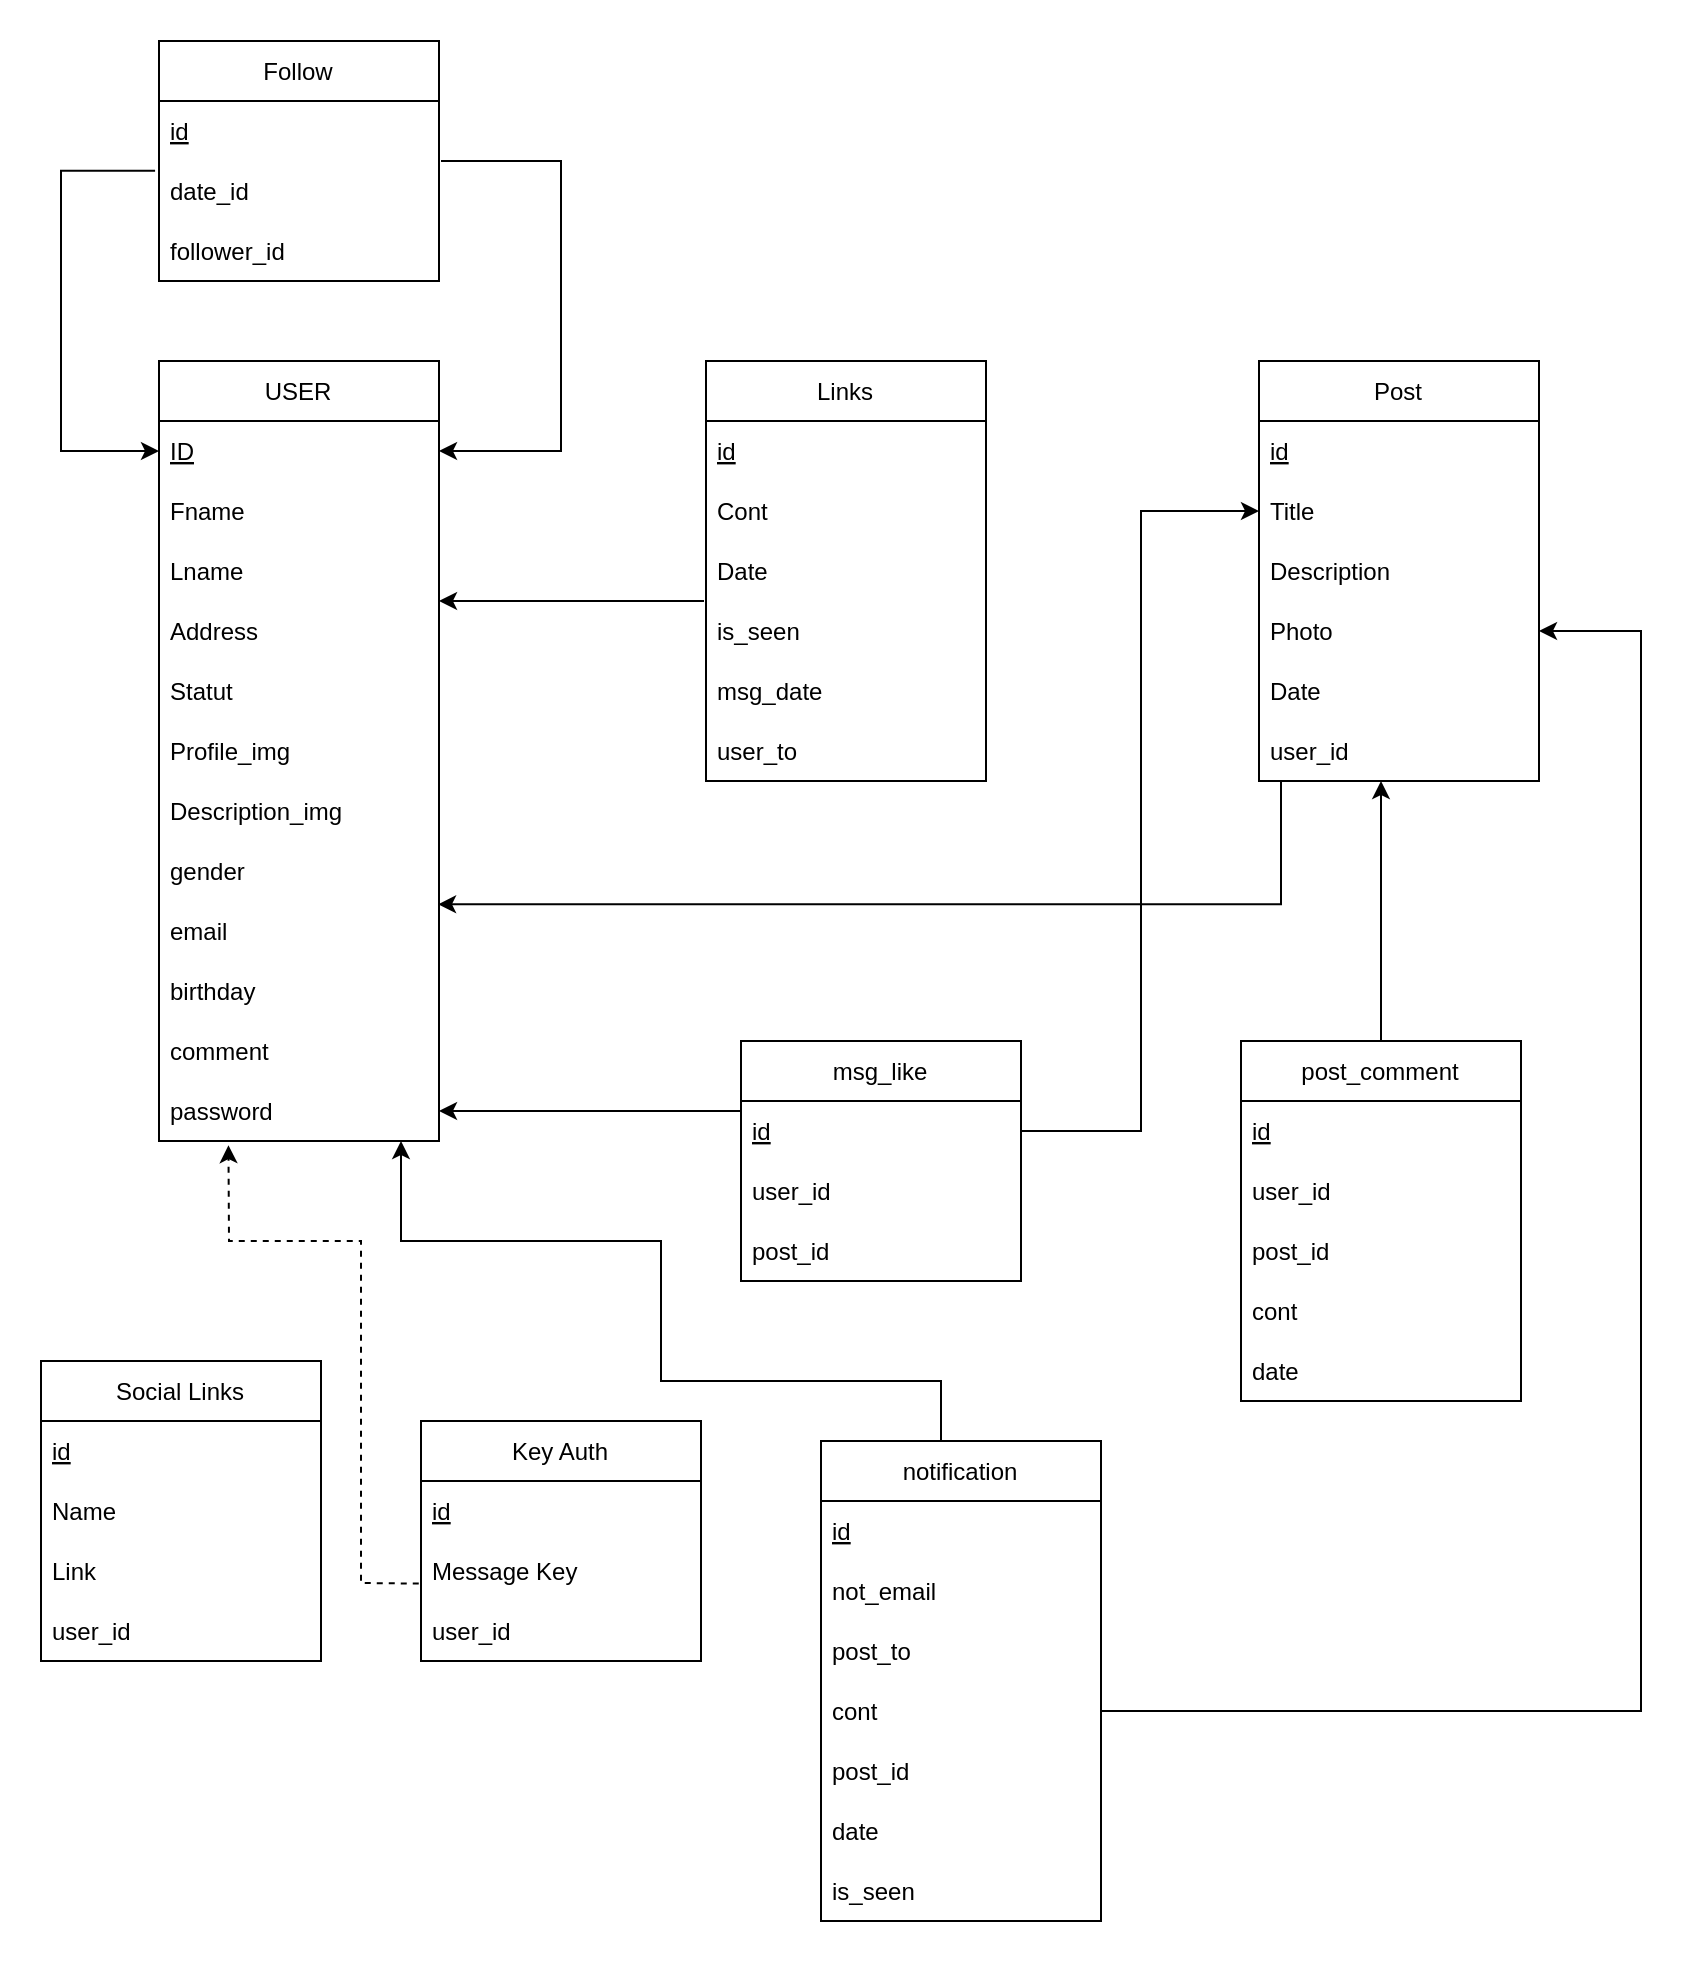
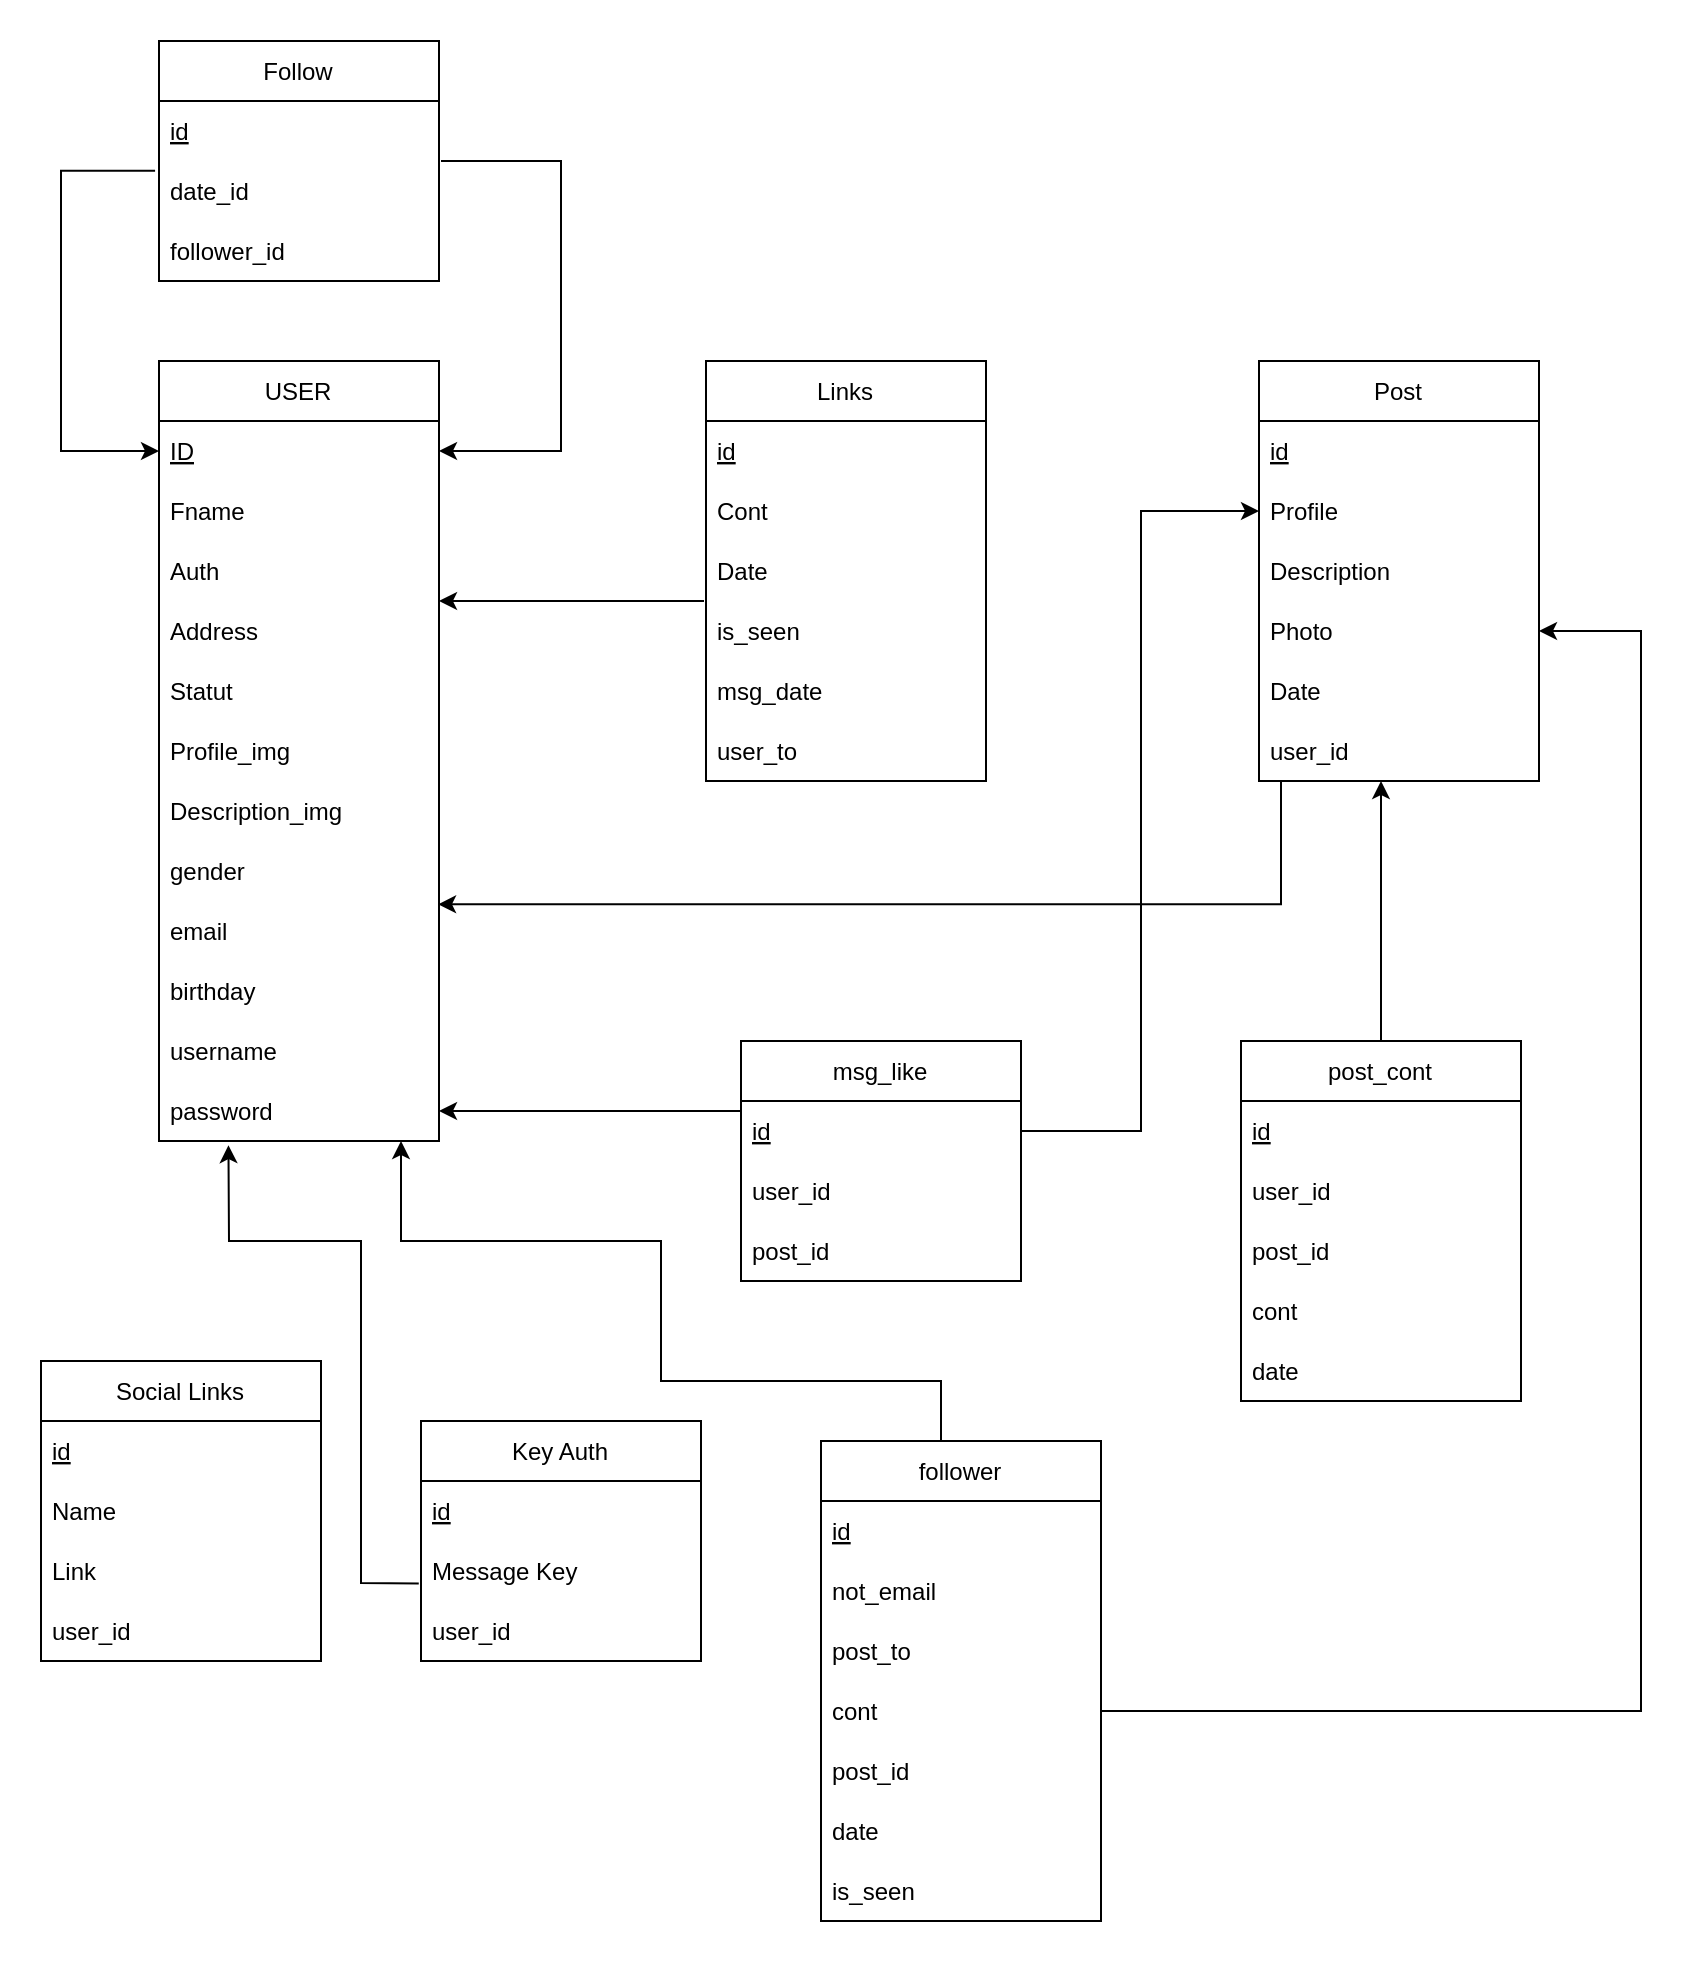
node "Title": label "Title" -> "Profile"
node "Lname": label "Lname" -> "Auth"
node "comment": label "comment" -> "username"
node "post_comment": label "post_comment" -> "post_cont"
edge "Message Key" -> "password": style dashed -> solid
node "notification": label "notification" -> "follower"
